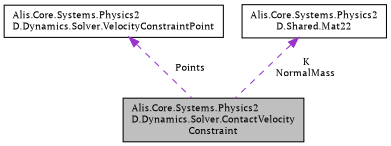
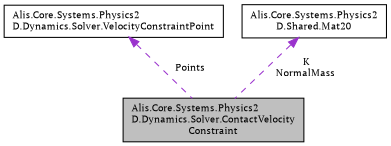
node "Alis.Core.Systems.Physics2 D.Shared.Mat22": label "Alis.Core.Systems.Physics2 D.Shared.Mat22" -> "Alis.Core.Systems.Physics2 D.Shared.Mat20"
